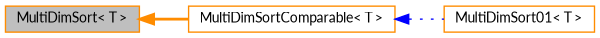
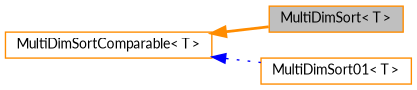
edge "MultiDimSortComparable< T >" -> "MultiDimSort< T >": reversed
